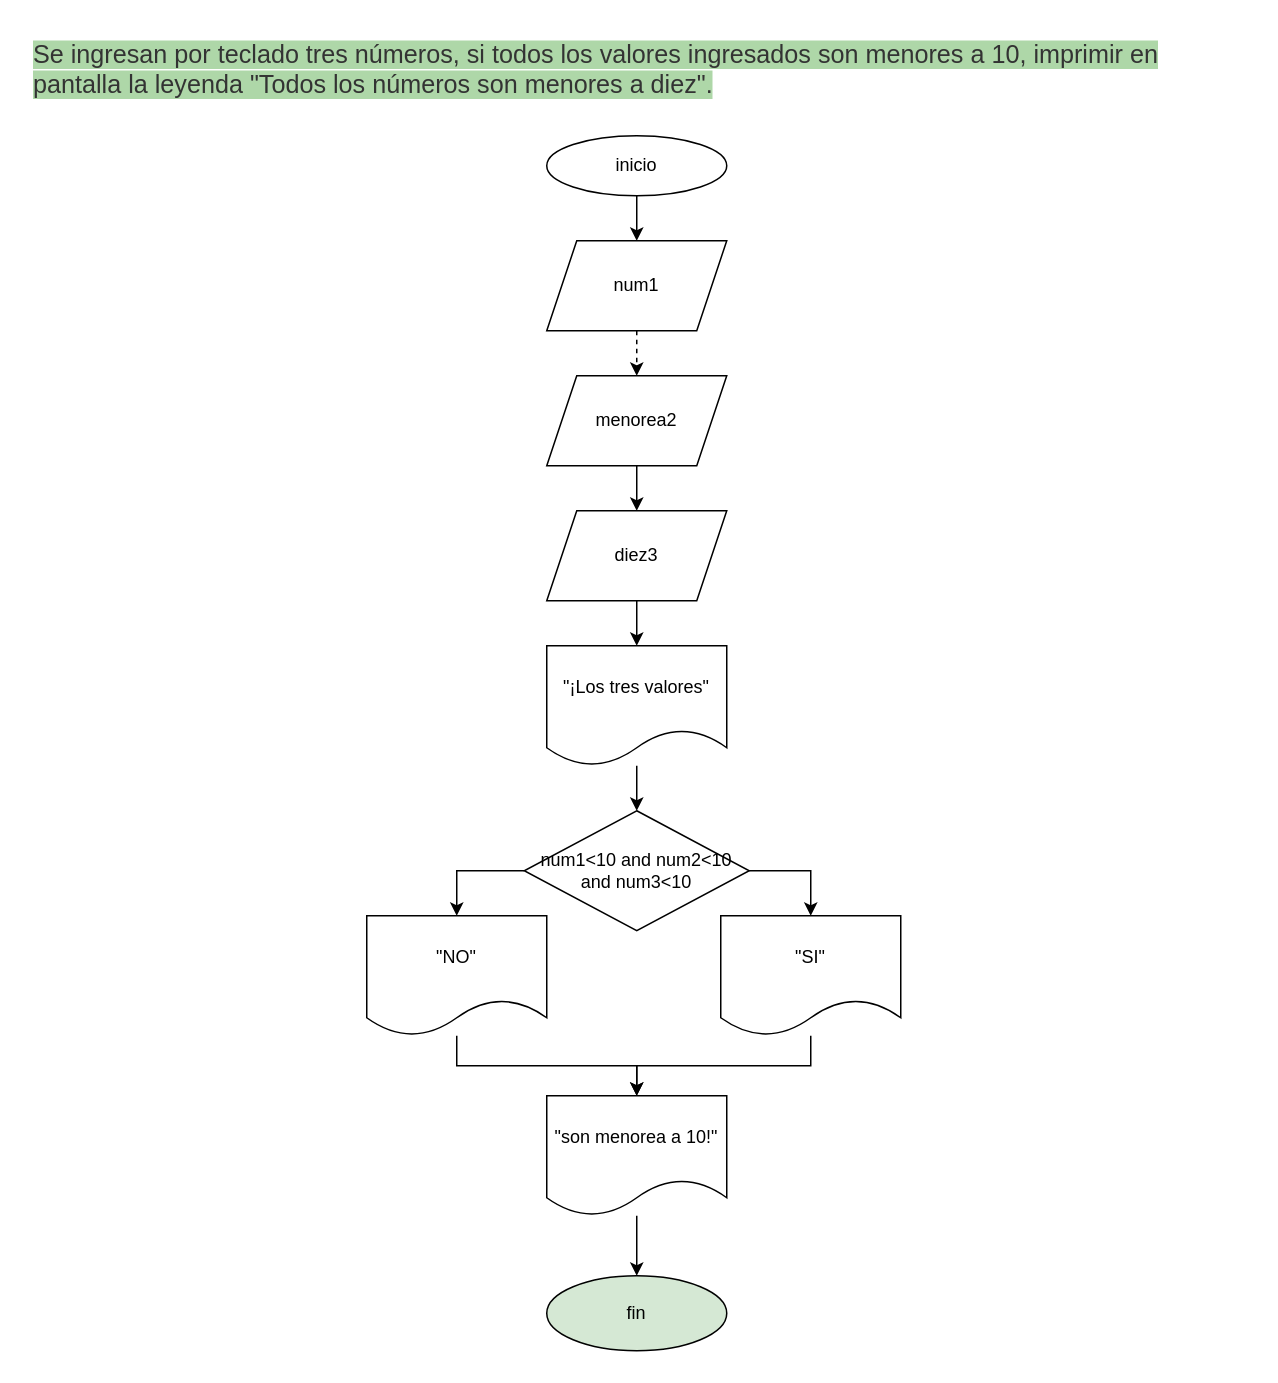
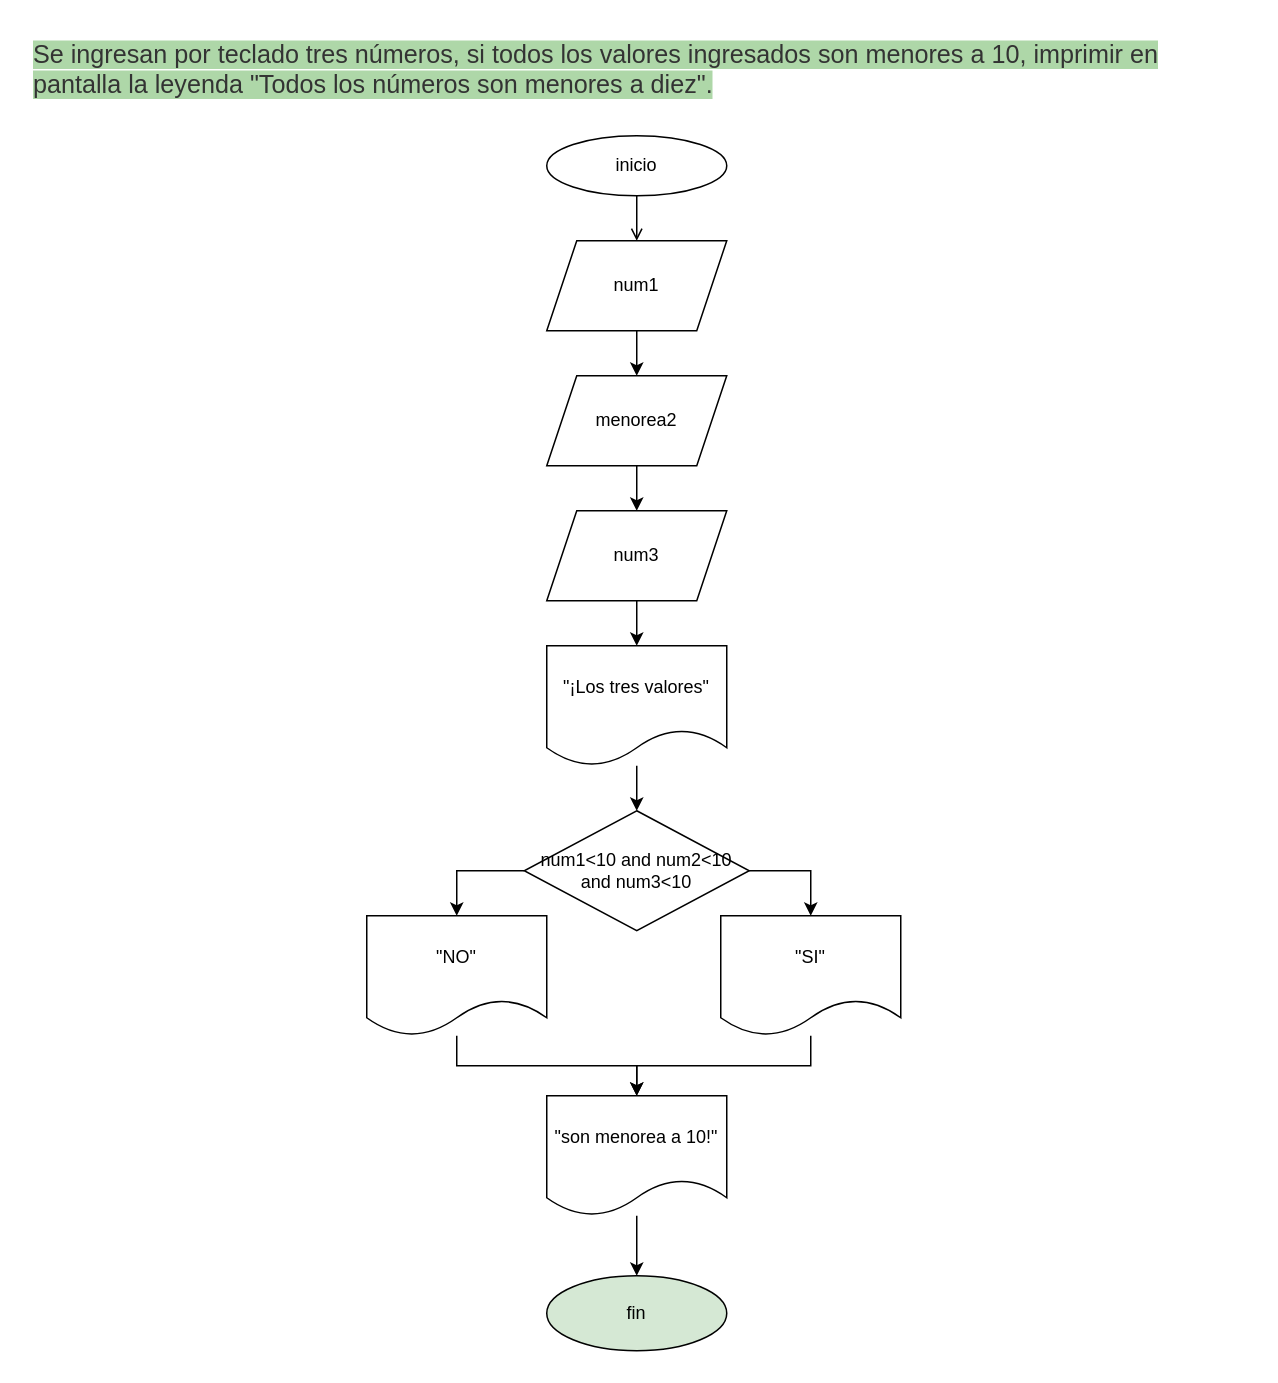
edge "inicio" -> "num1": arrowhead classic -> open
edge "num1" -> "menorea2": style dashed -> solid
node "diez3": label "diez3" -> "num3"
